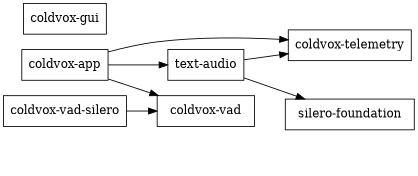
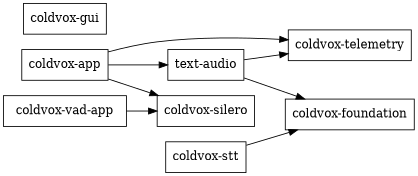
node "coldvox-vad-silero": label "coldvox-vad-silero" -> "coldvox-vad-app"
node "coldvox-vad": label "coldvox-vad" -> "coldvox-silero"
node "silero-foundation": label "silero-foundation" -> "coldvox-foundation"
node "coldvox-stt": added
